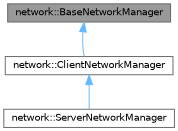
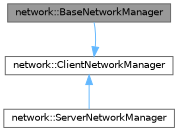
edge "network::ClientNetworkManager" -> "network::BaseNetworkManager": reversed
